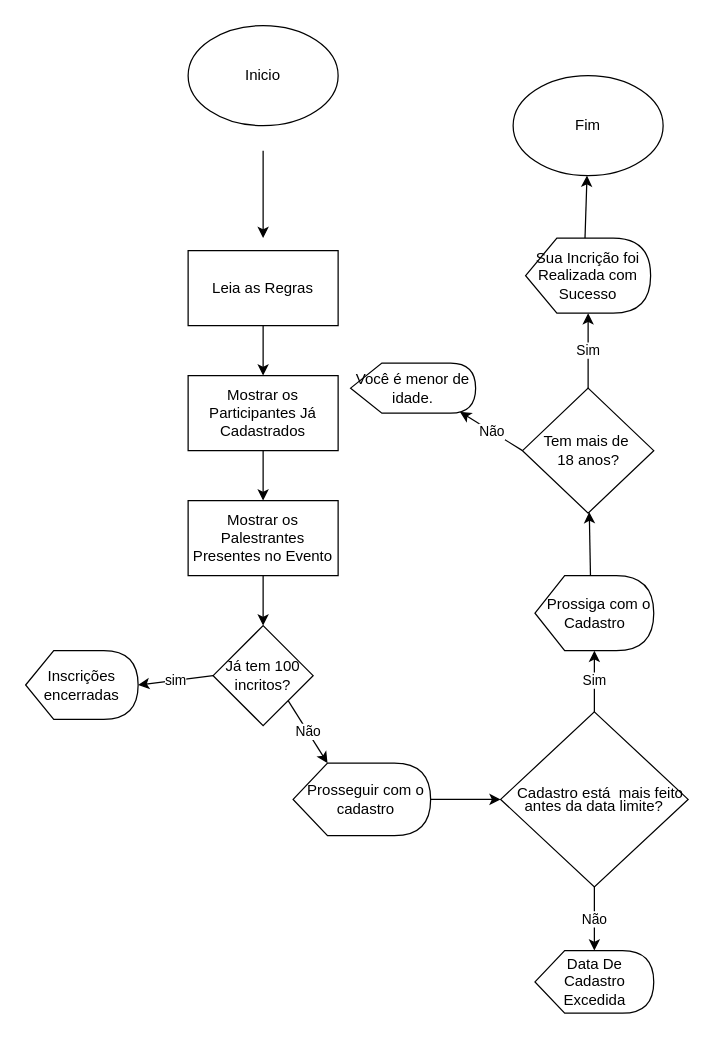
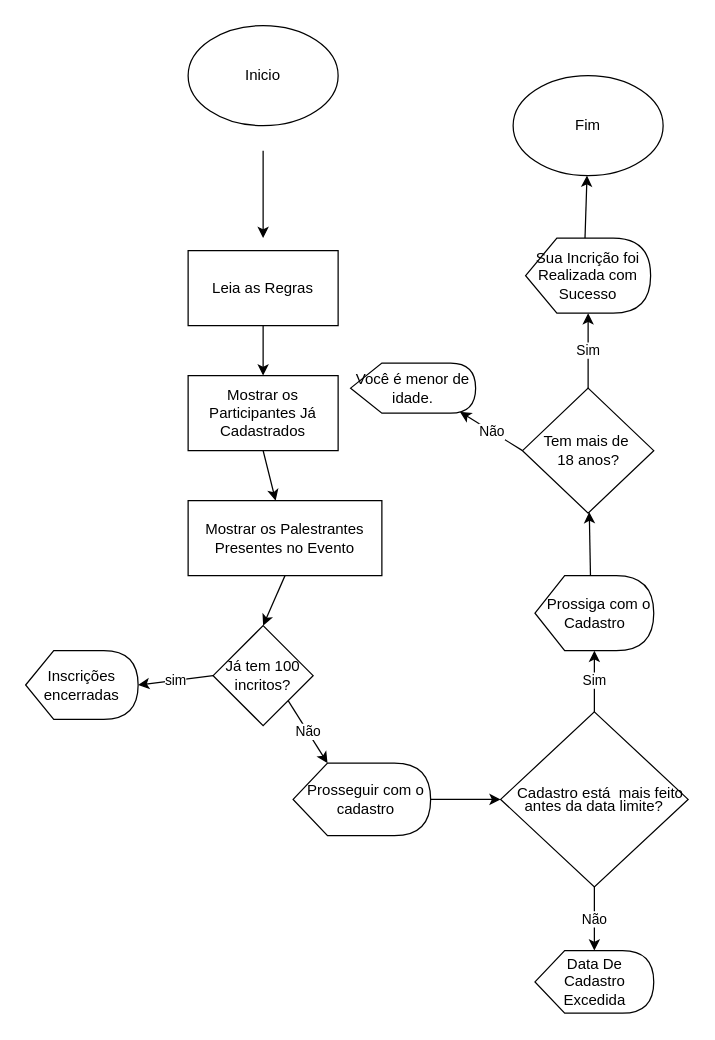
node "Mostrar os Palestrantes Presentes no Evento": size 150x75 -> 194x75
